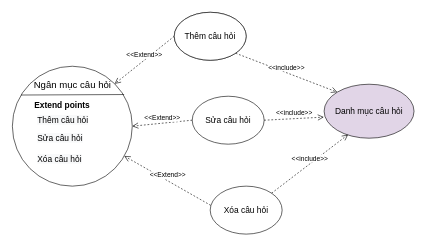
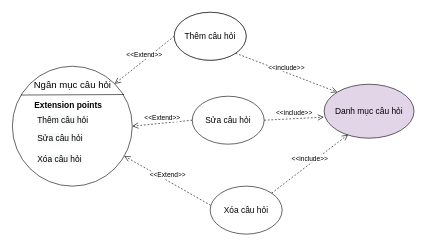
node "Extend points": label "Extend points" -> "Extension points"
